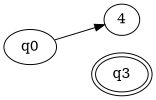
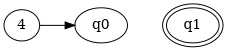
edge "q0" -> "4": reversed
node "q3": label "q3" -> "q1"
